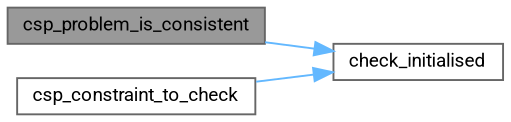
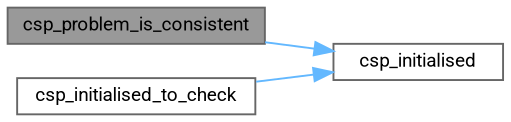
node "check_initialised": label "check_initialised" -> "csp_initialised"
node "csp_constraint_to_check": label "csp_constraint_to_check" -> "csp_initialised_to_check"
